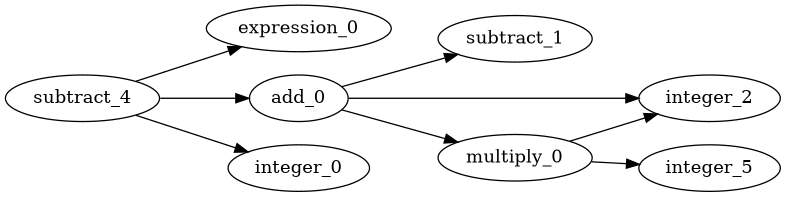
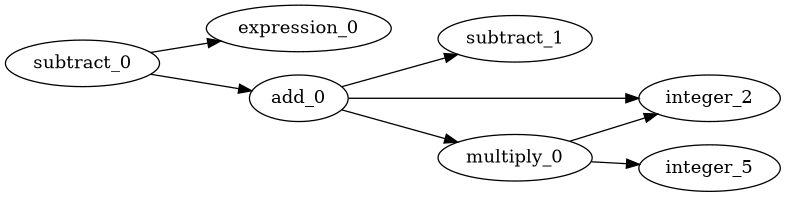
node "subtract_4": label "subtract_4" -> "subtract_0"
node "integer_0": removed
